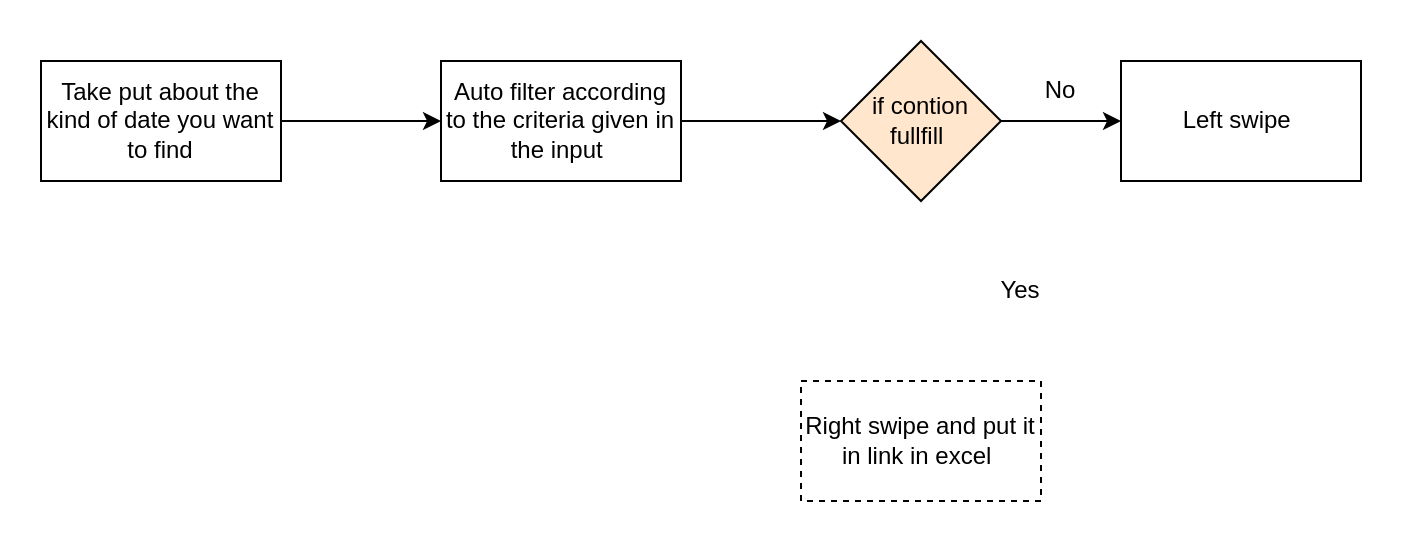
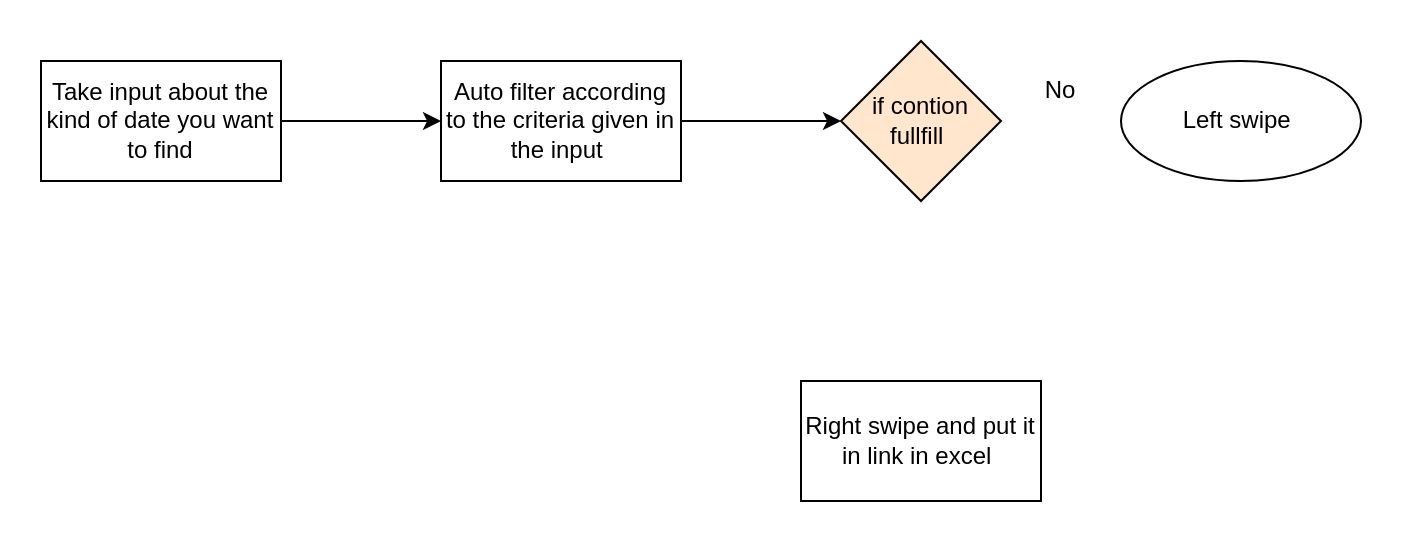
node "Take put about the kind of date you want to find": label "Take put about the kind of date you want to find" -> "Take input about the kind of date you want to find"
edge "if contion fullfill" -> "Left swipe": removed
node "Left swipe": shape rectangle -> ellipse
node "Yes": removed
node "Right swipe and put it in link in excel": style dashed -> solid
